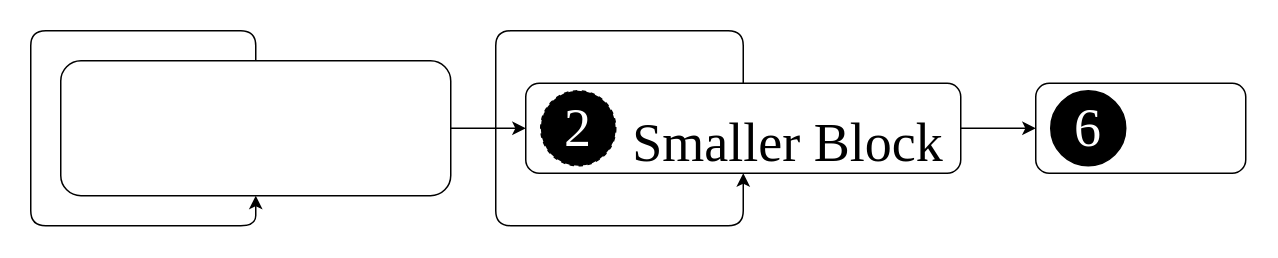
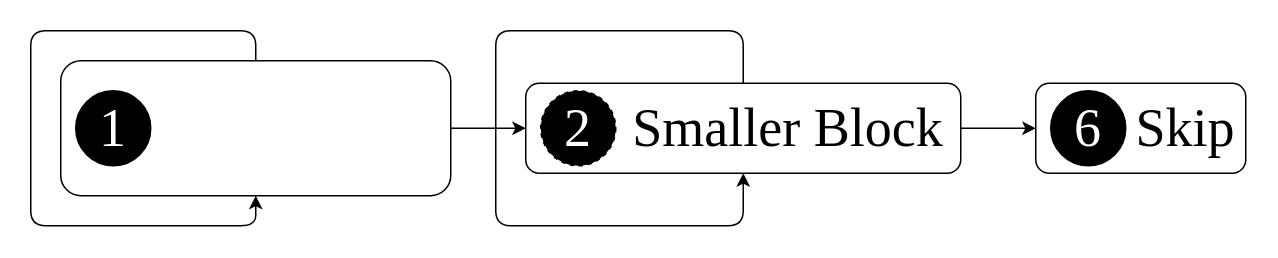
node "1": added
node "Skip": added
node "Smaller Block": moved (788, 143) -> (788, 128)
